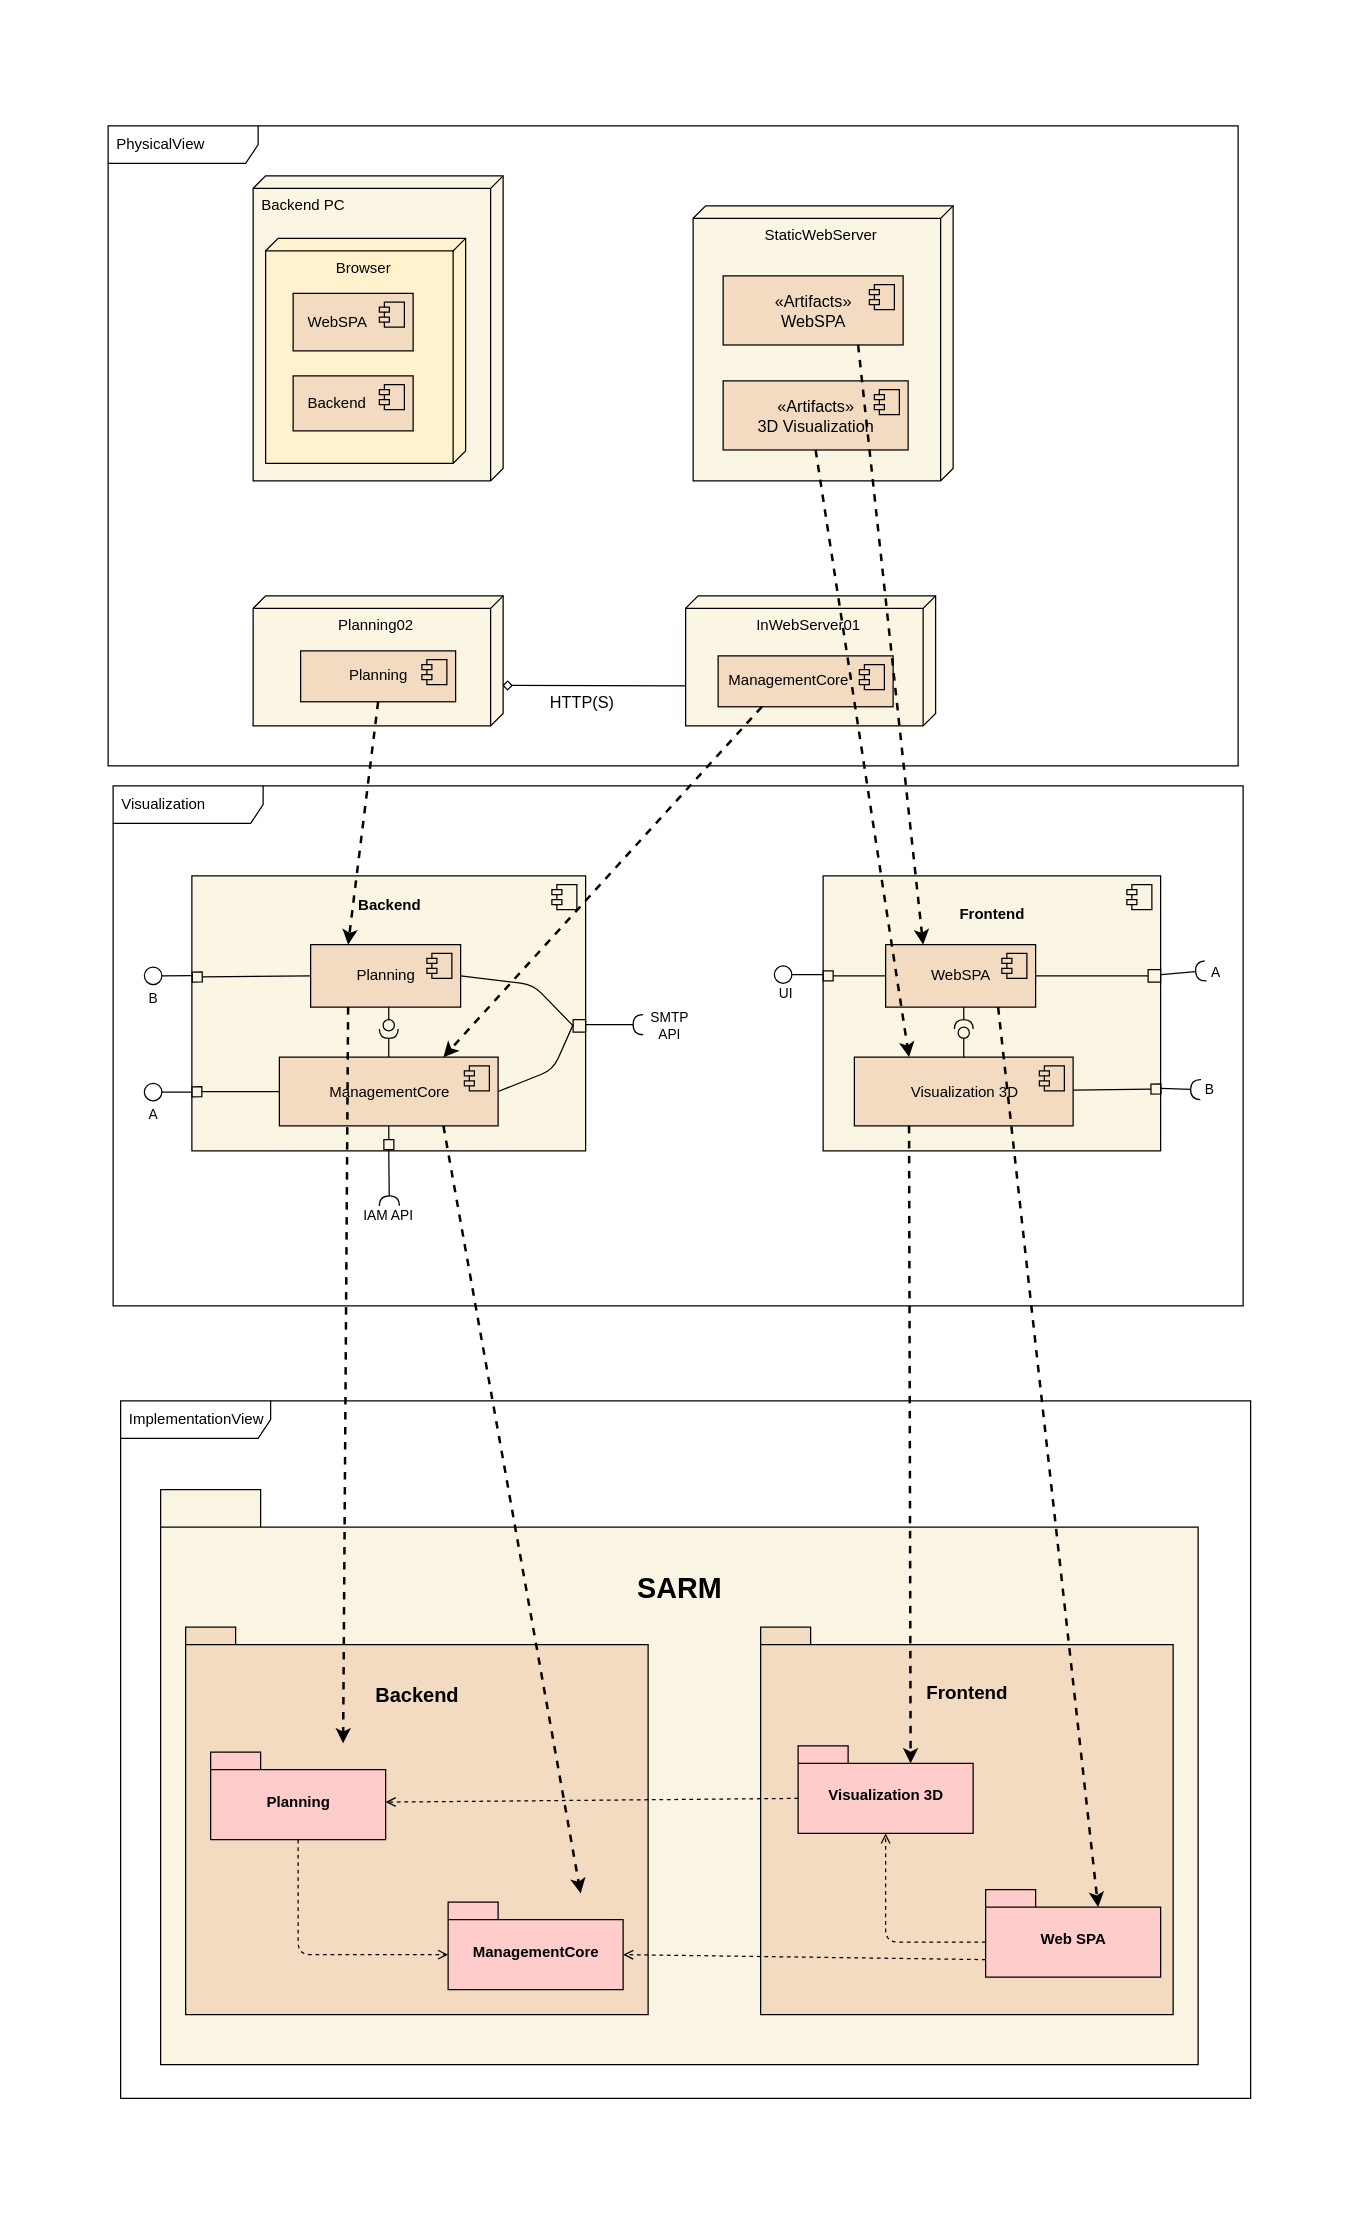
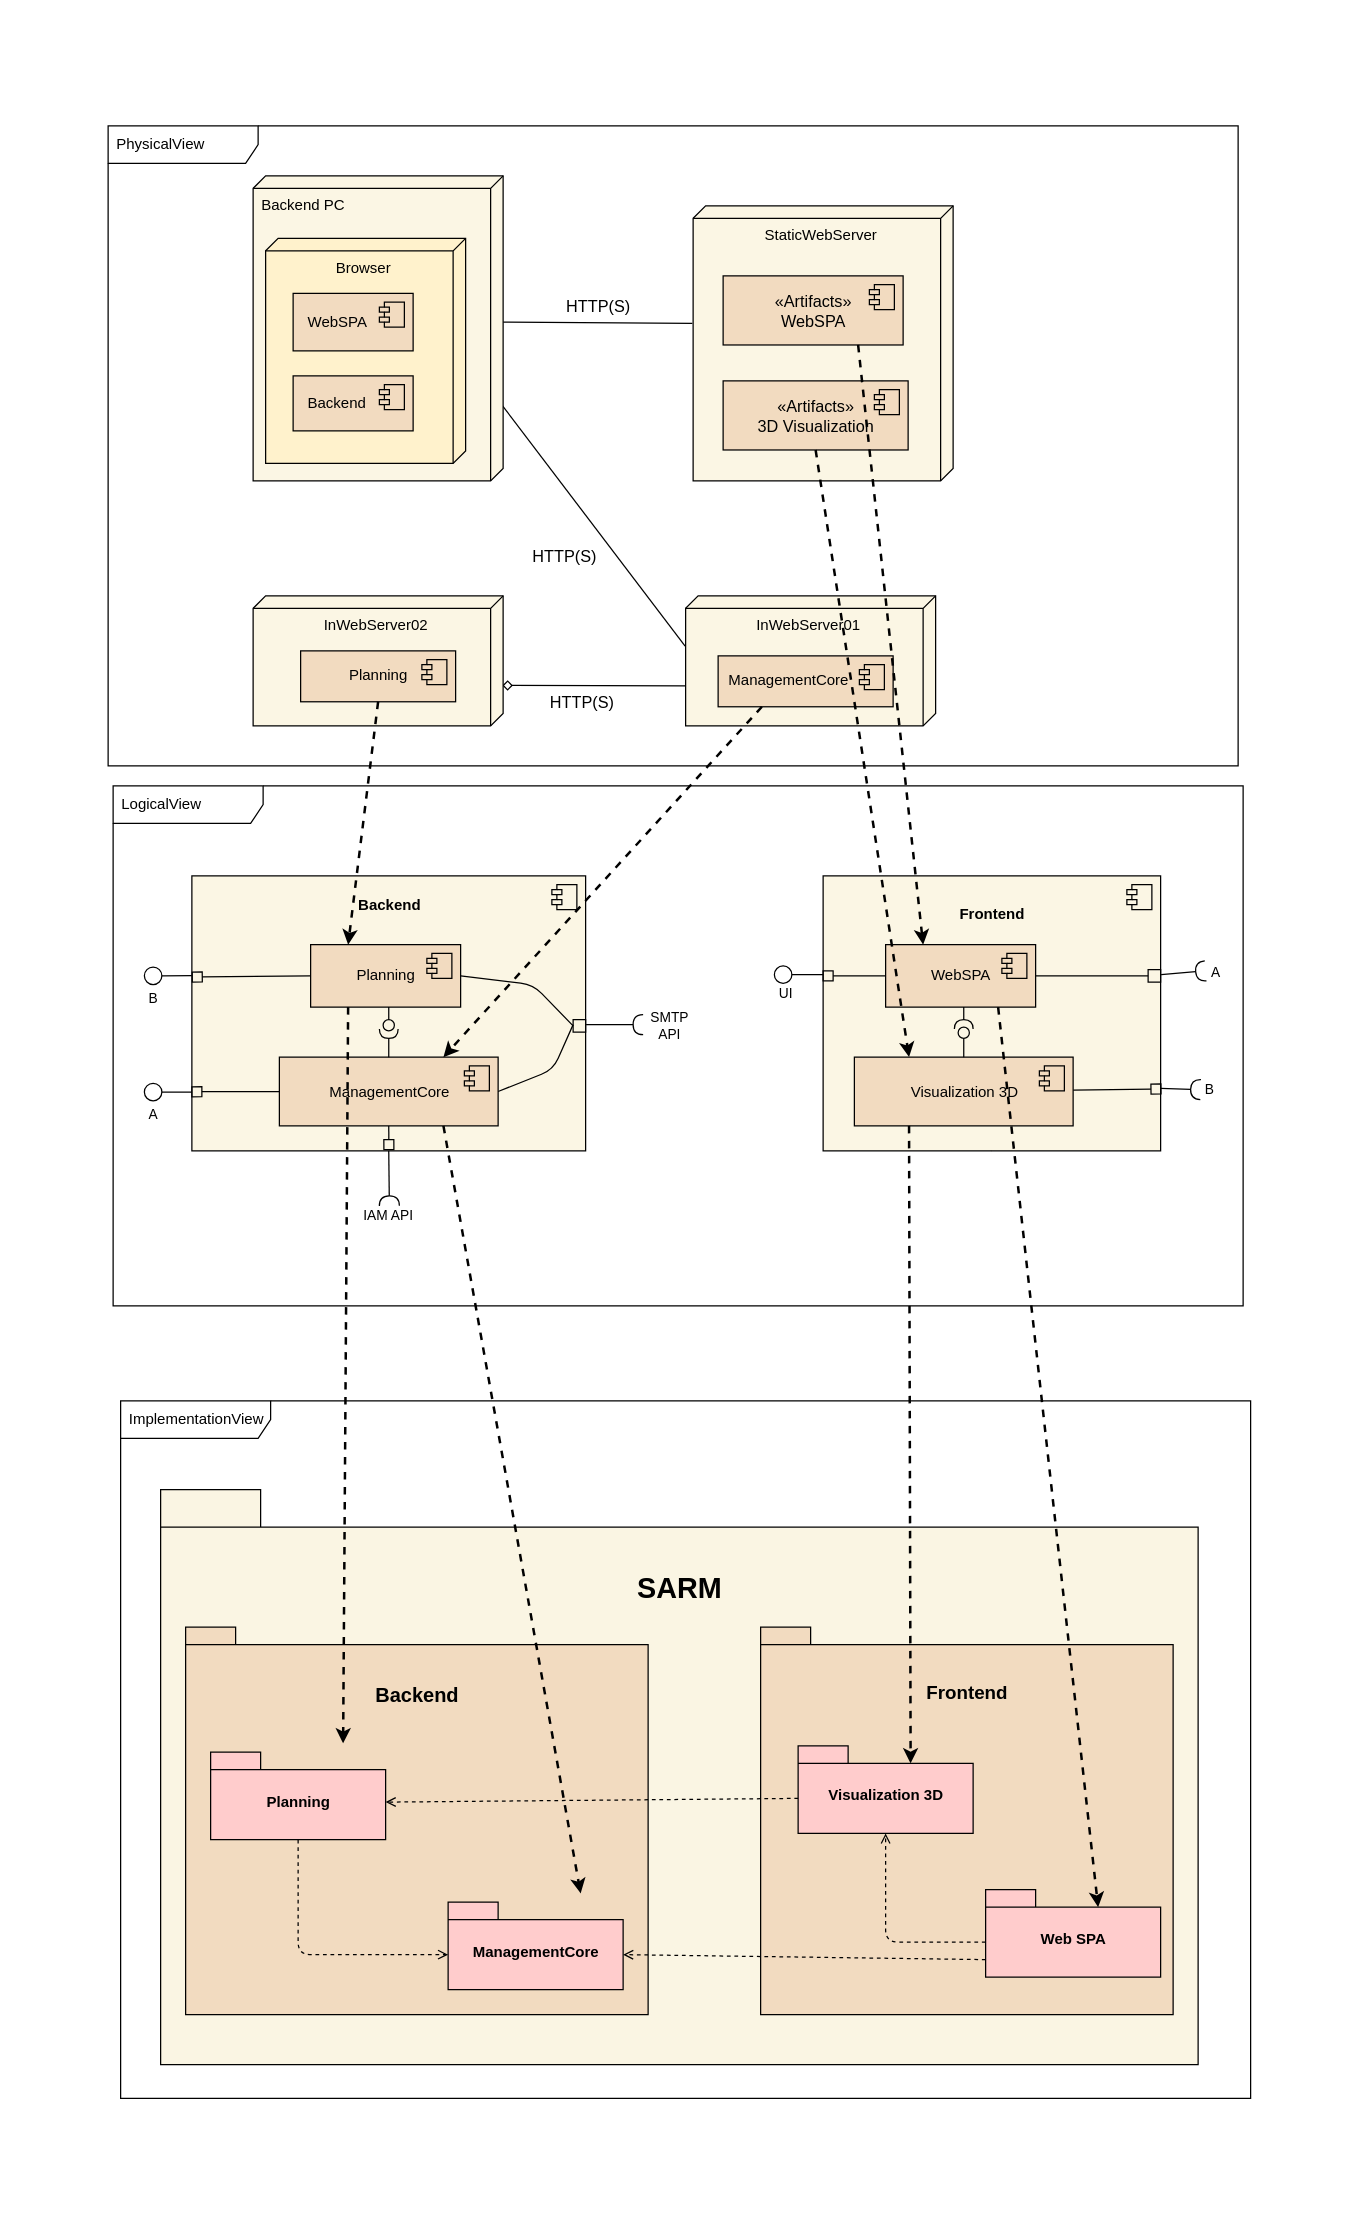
edge "Backend PC" -- "StaticWebServer": added, label "HTTP(S)"
edge "Backend PC" -- "InWebServer01": added, label "HTTP(S)"
node "Planning02": label "Planning02" -> "InWebServer02"
node "Visualization": label "Visualization" -> "LogicalView"
